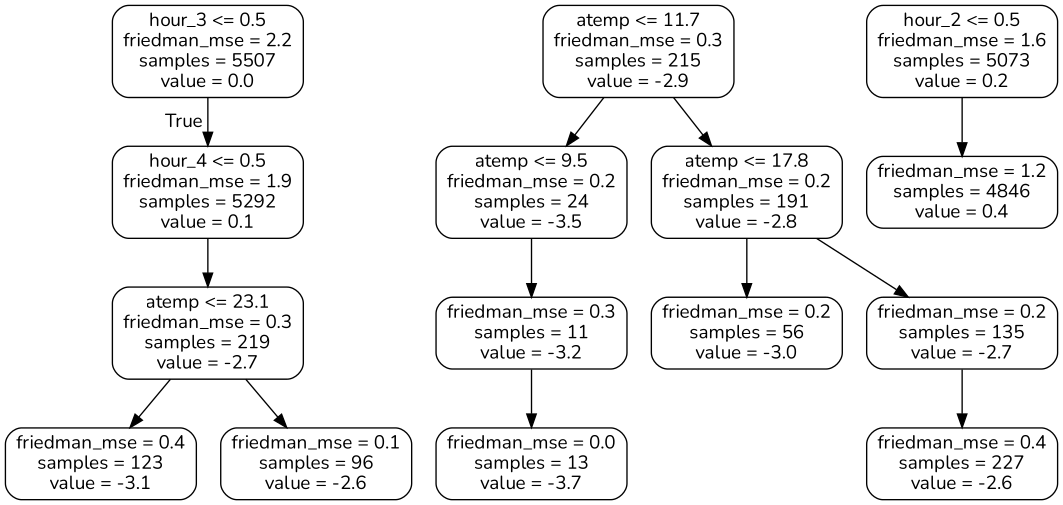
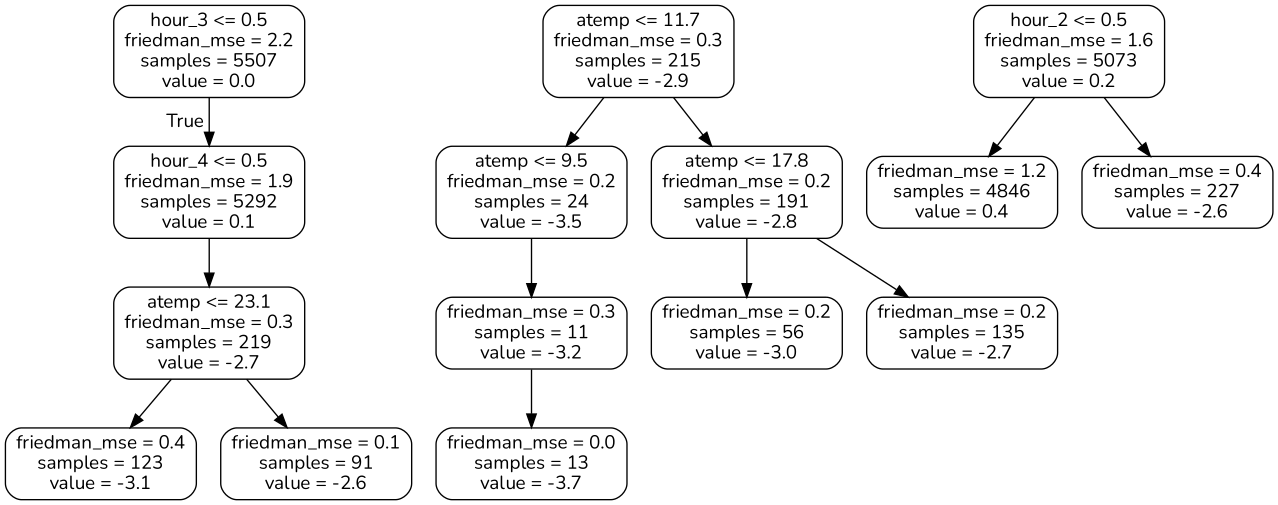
edge "friedman_mse = 0.2 samples = 135 value = -2.7" -> "friedman_mse = 0.4 samples = 227 value = -2.6": now "hour_2 <= 0.5 friedman_mse = 1.6 samples = 5073 value = 0.2" -> "friedman_mse = 0.4 samples = 227 value = -2.6"
node "friedman_mse = 0.1 samples = 96 value = -2.6": label "friedman_mse = 0.1 samples = 96 value = -2.6" -> "friedman_mse = 0.1 samples = 91 value = -2.6"
